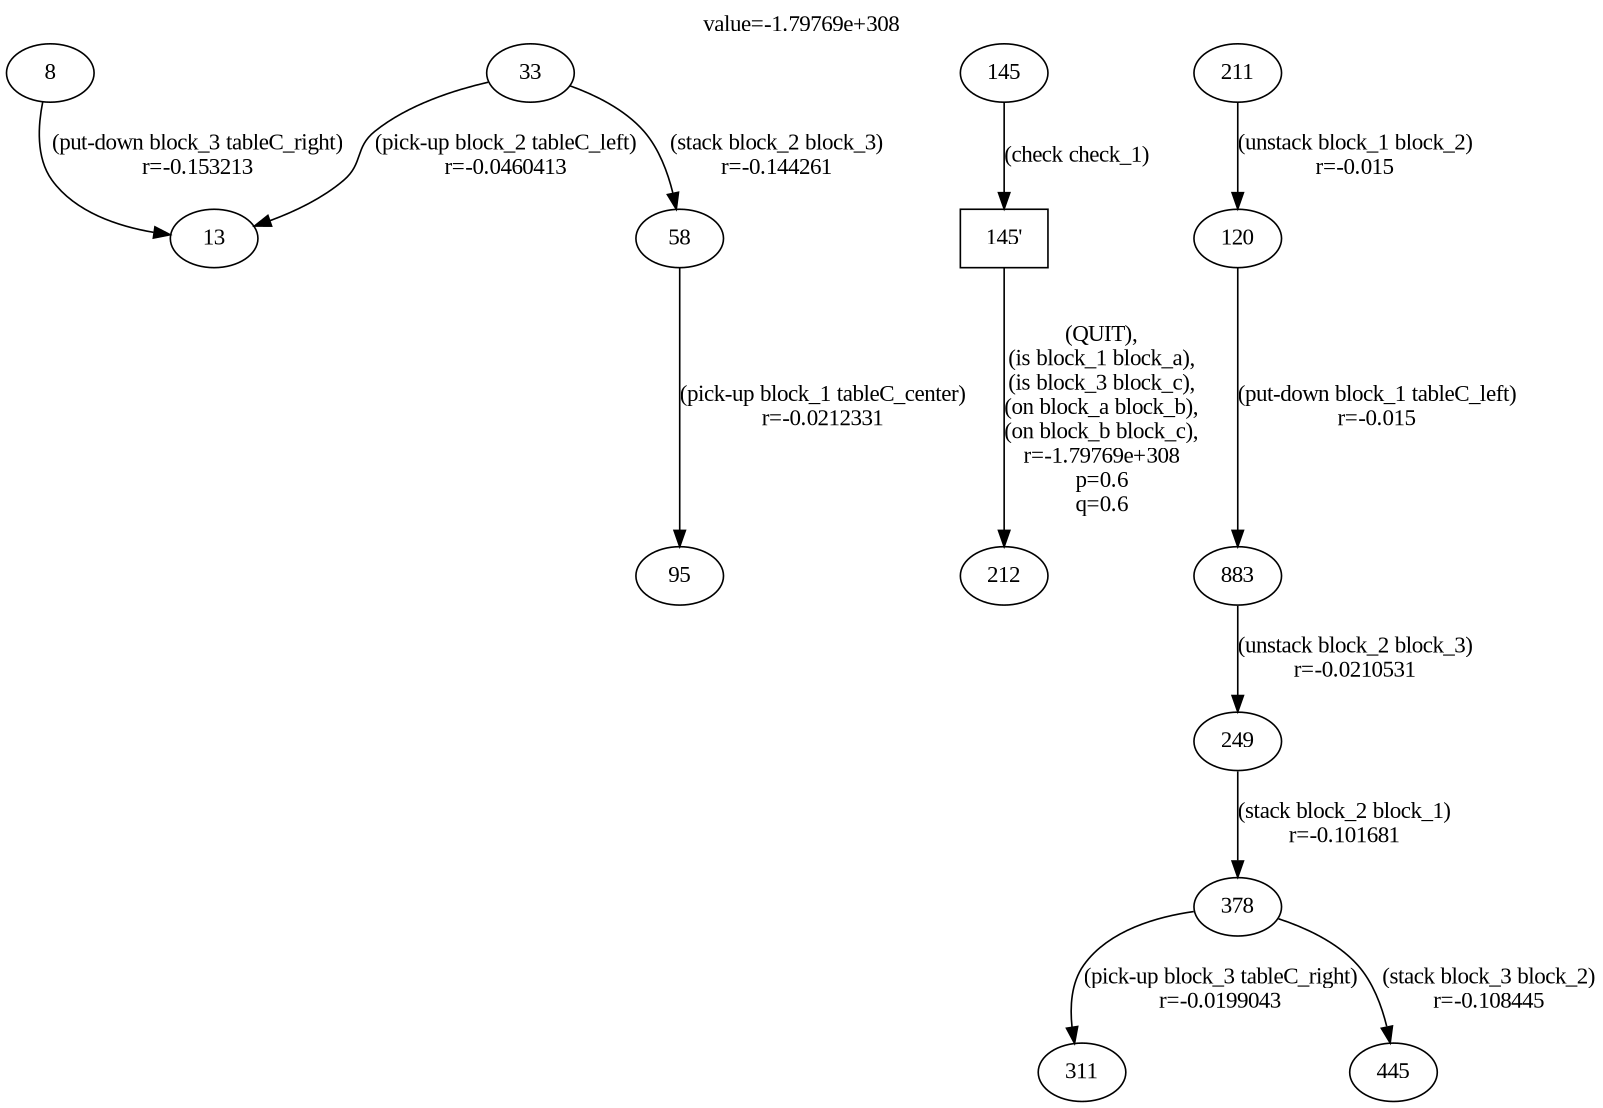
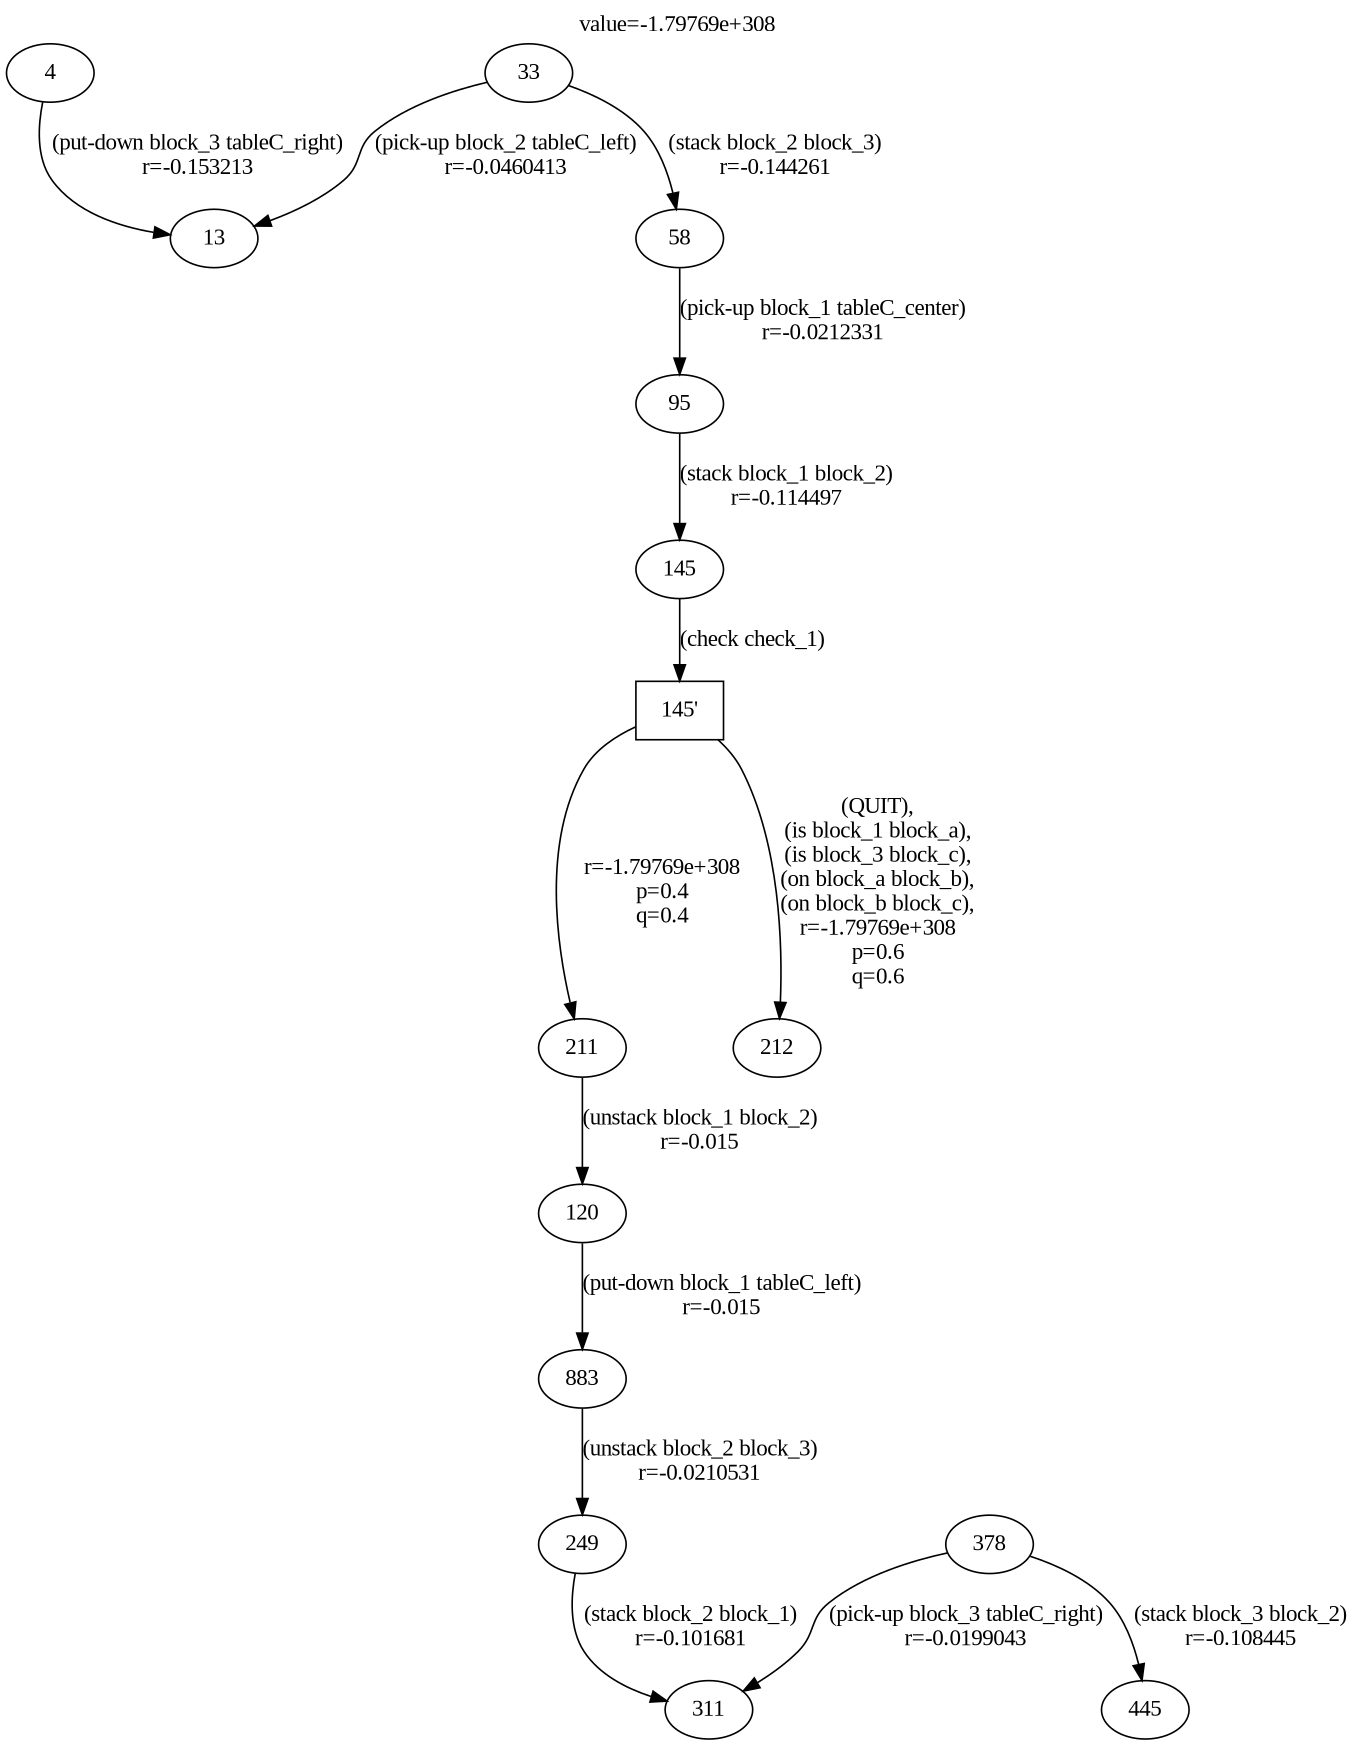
node "8": label "8" -> "4"
edge "95" -> "145": added, label "(stack block_1 block_2) r=-0.114497"
edge "249" -> "378": now "249" -> "311"
edge "145'" -> "211": added, label "r=-1.79769e+308 p=0.4 q=0.4"
